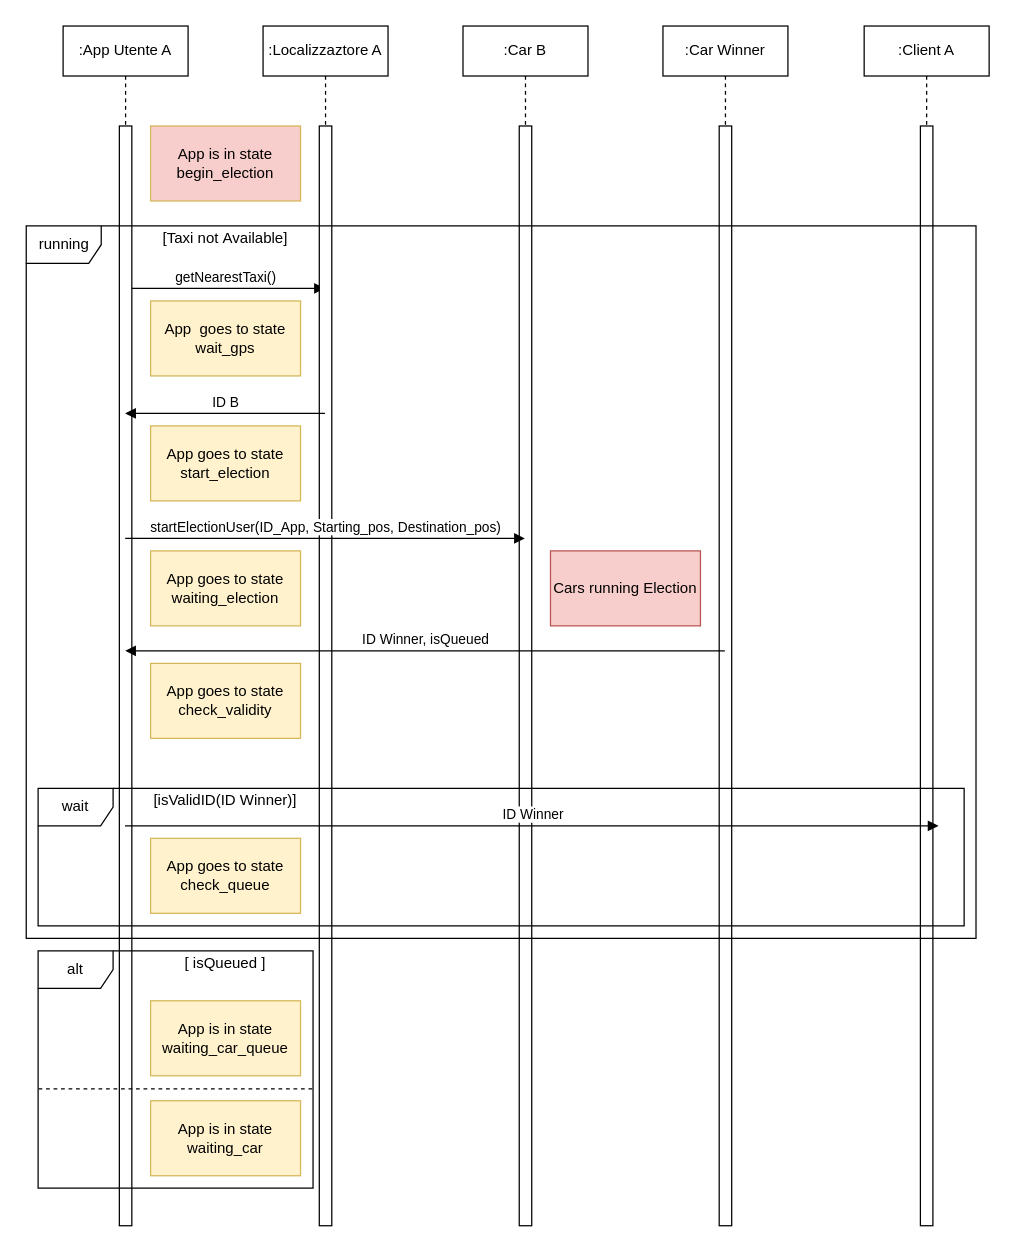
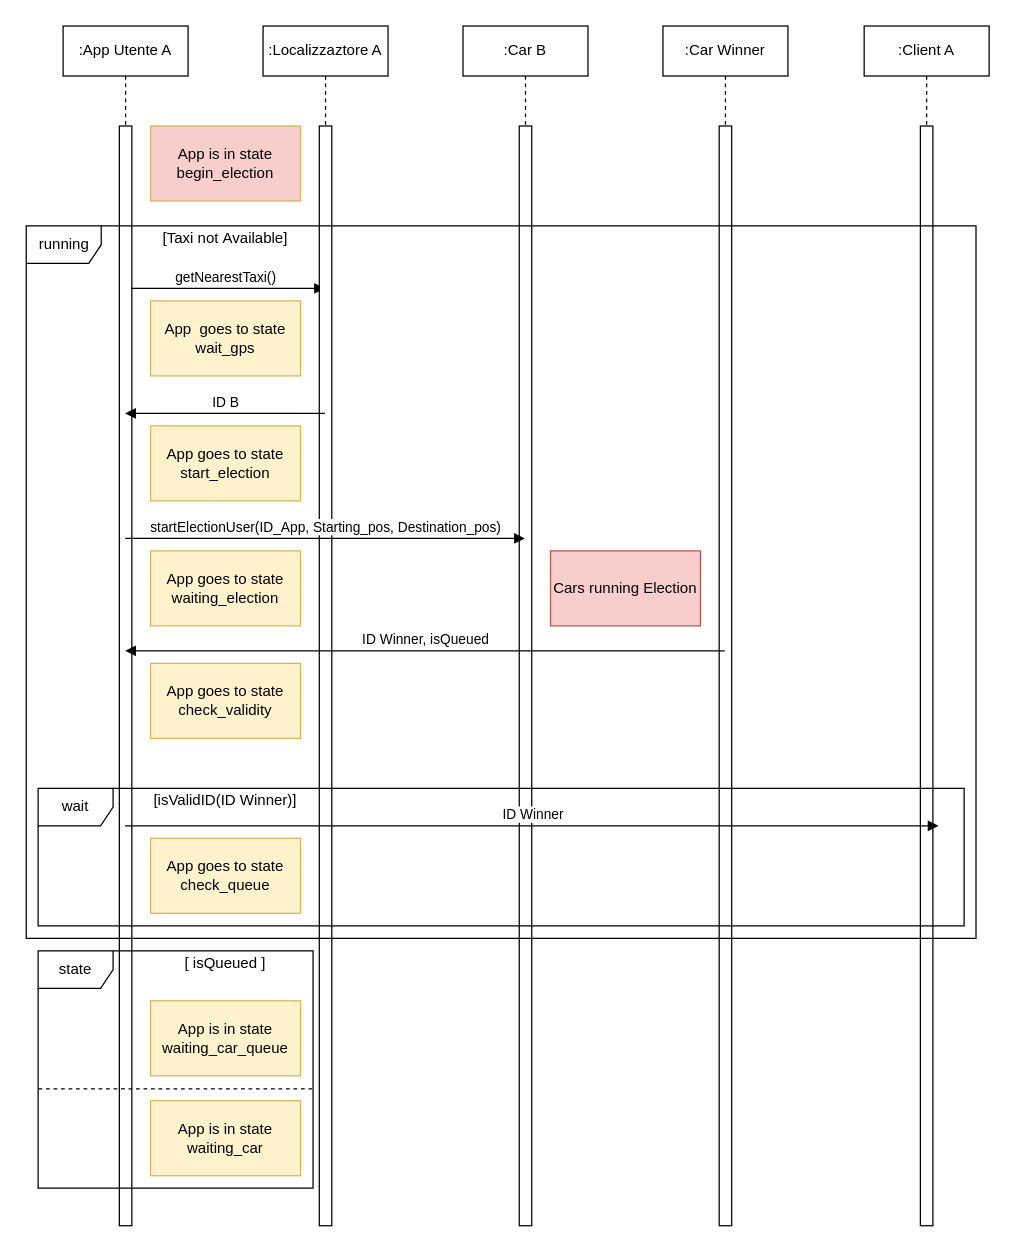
node "alt": label "alt" -> "state"
